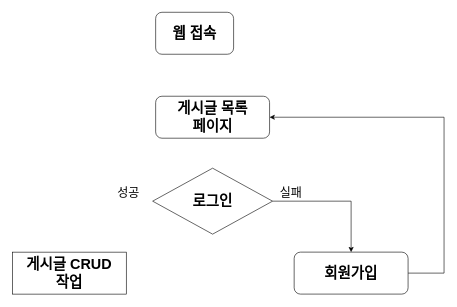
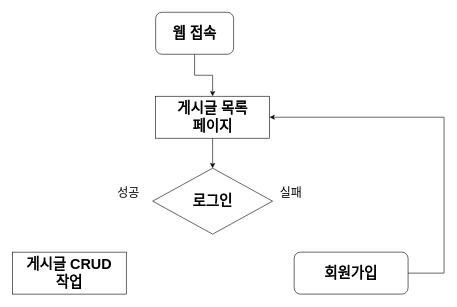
edge "웹 접속" -> "게시글 목록 페이지": added
node "게시글 목록 페이지": shape rounded rectangle -> rectangle
edge "게시글 목록 페이지" -> "로그인": added
edge "로그인" -> "회원가입": removed
